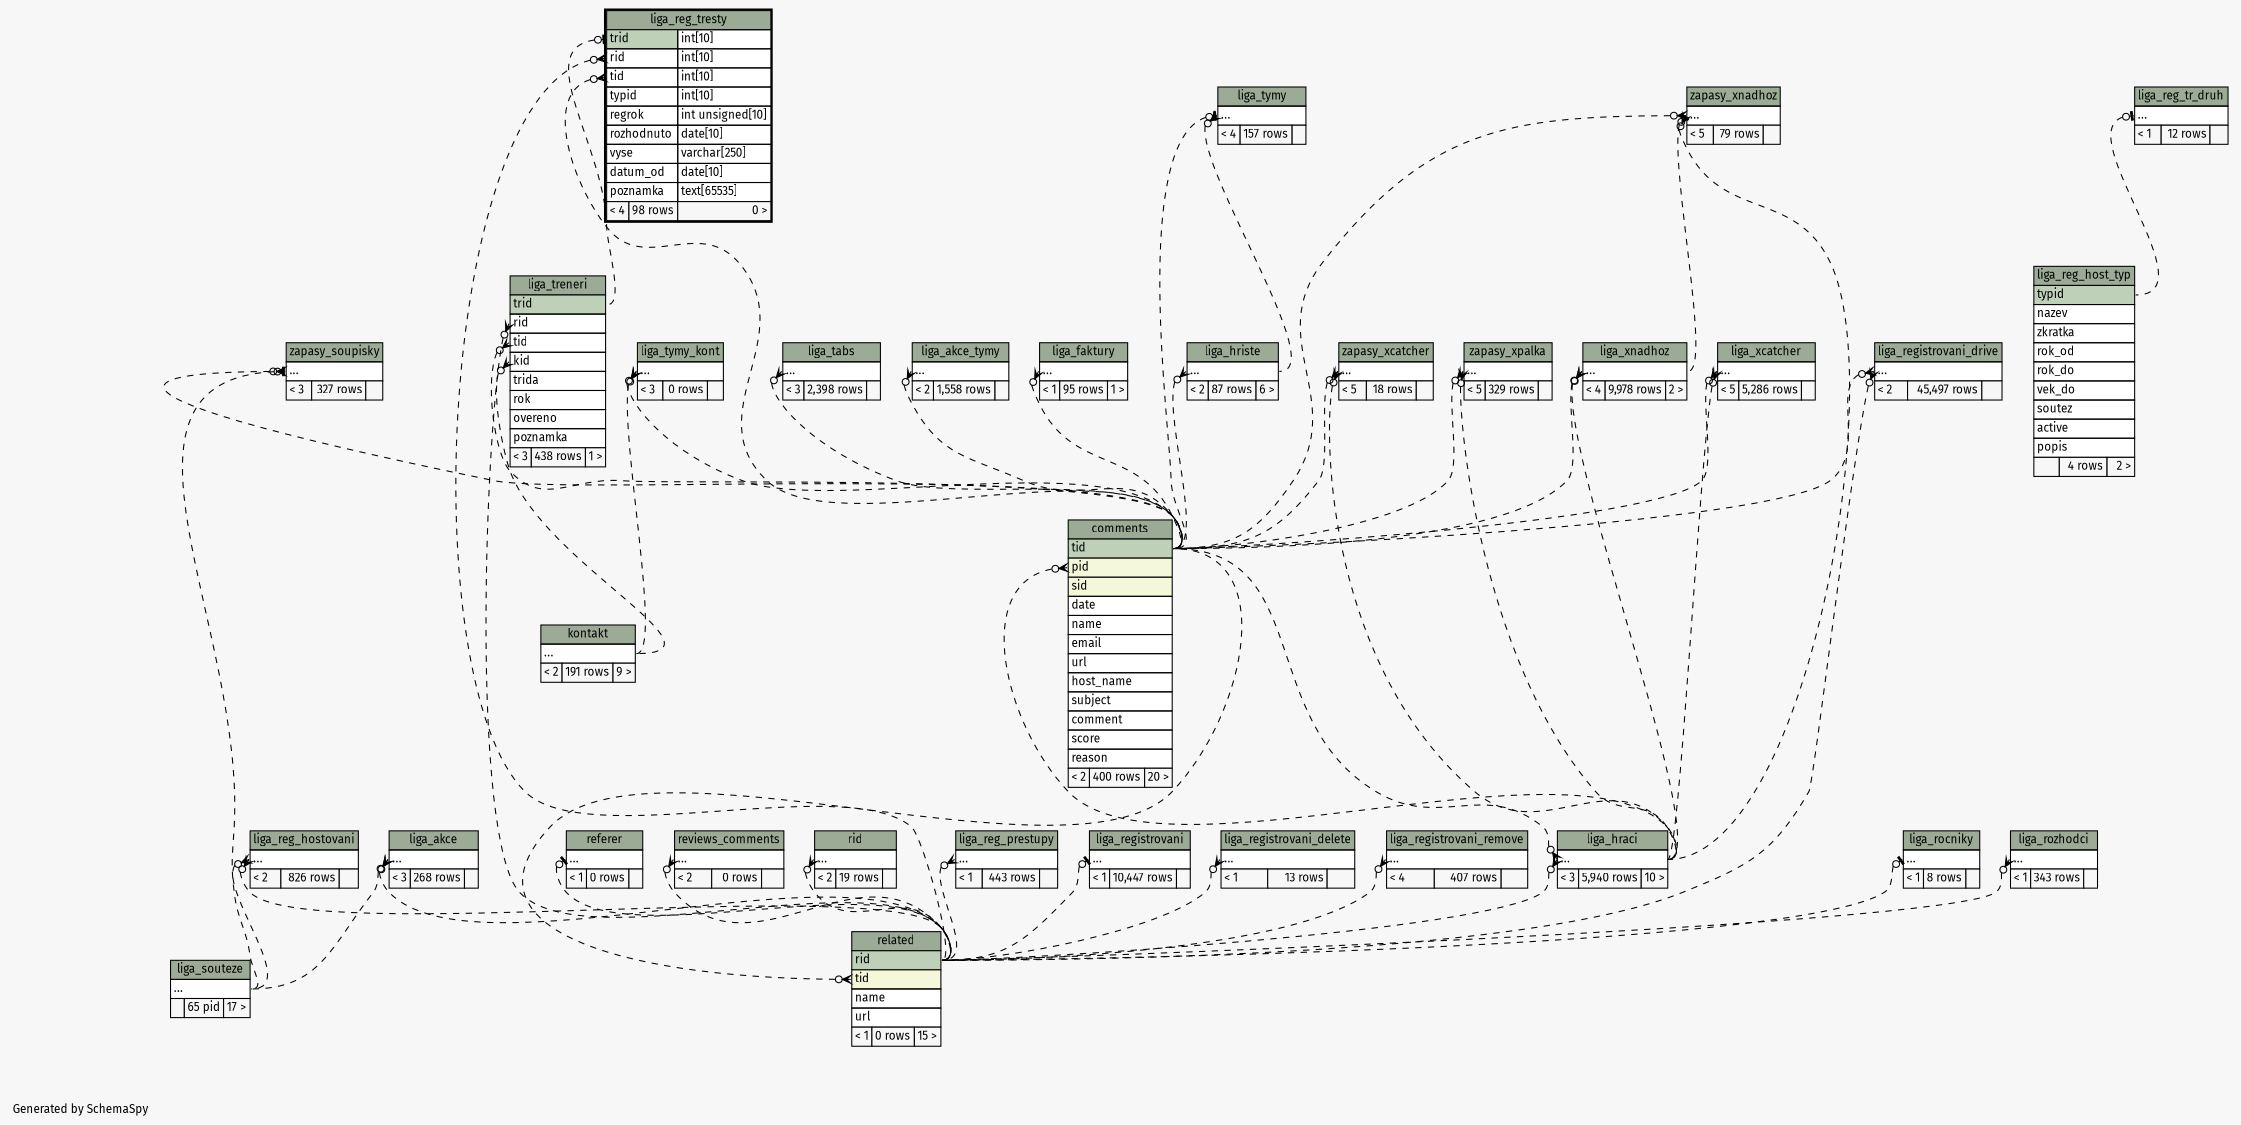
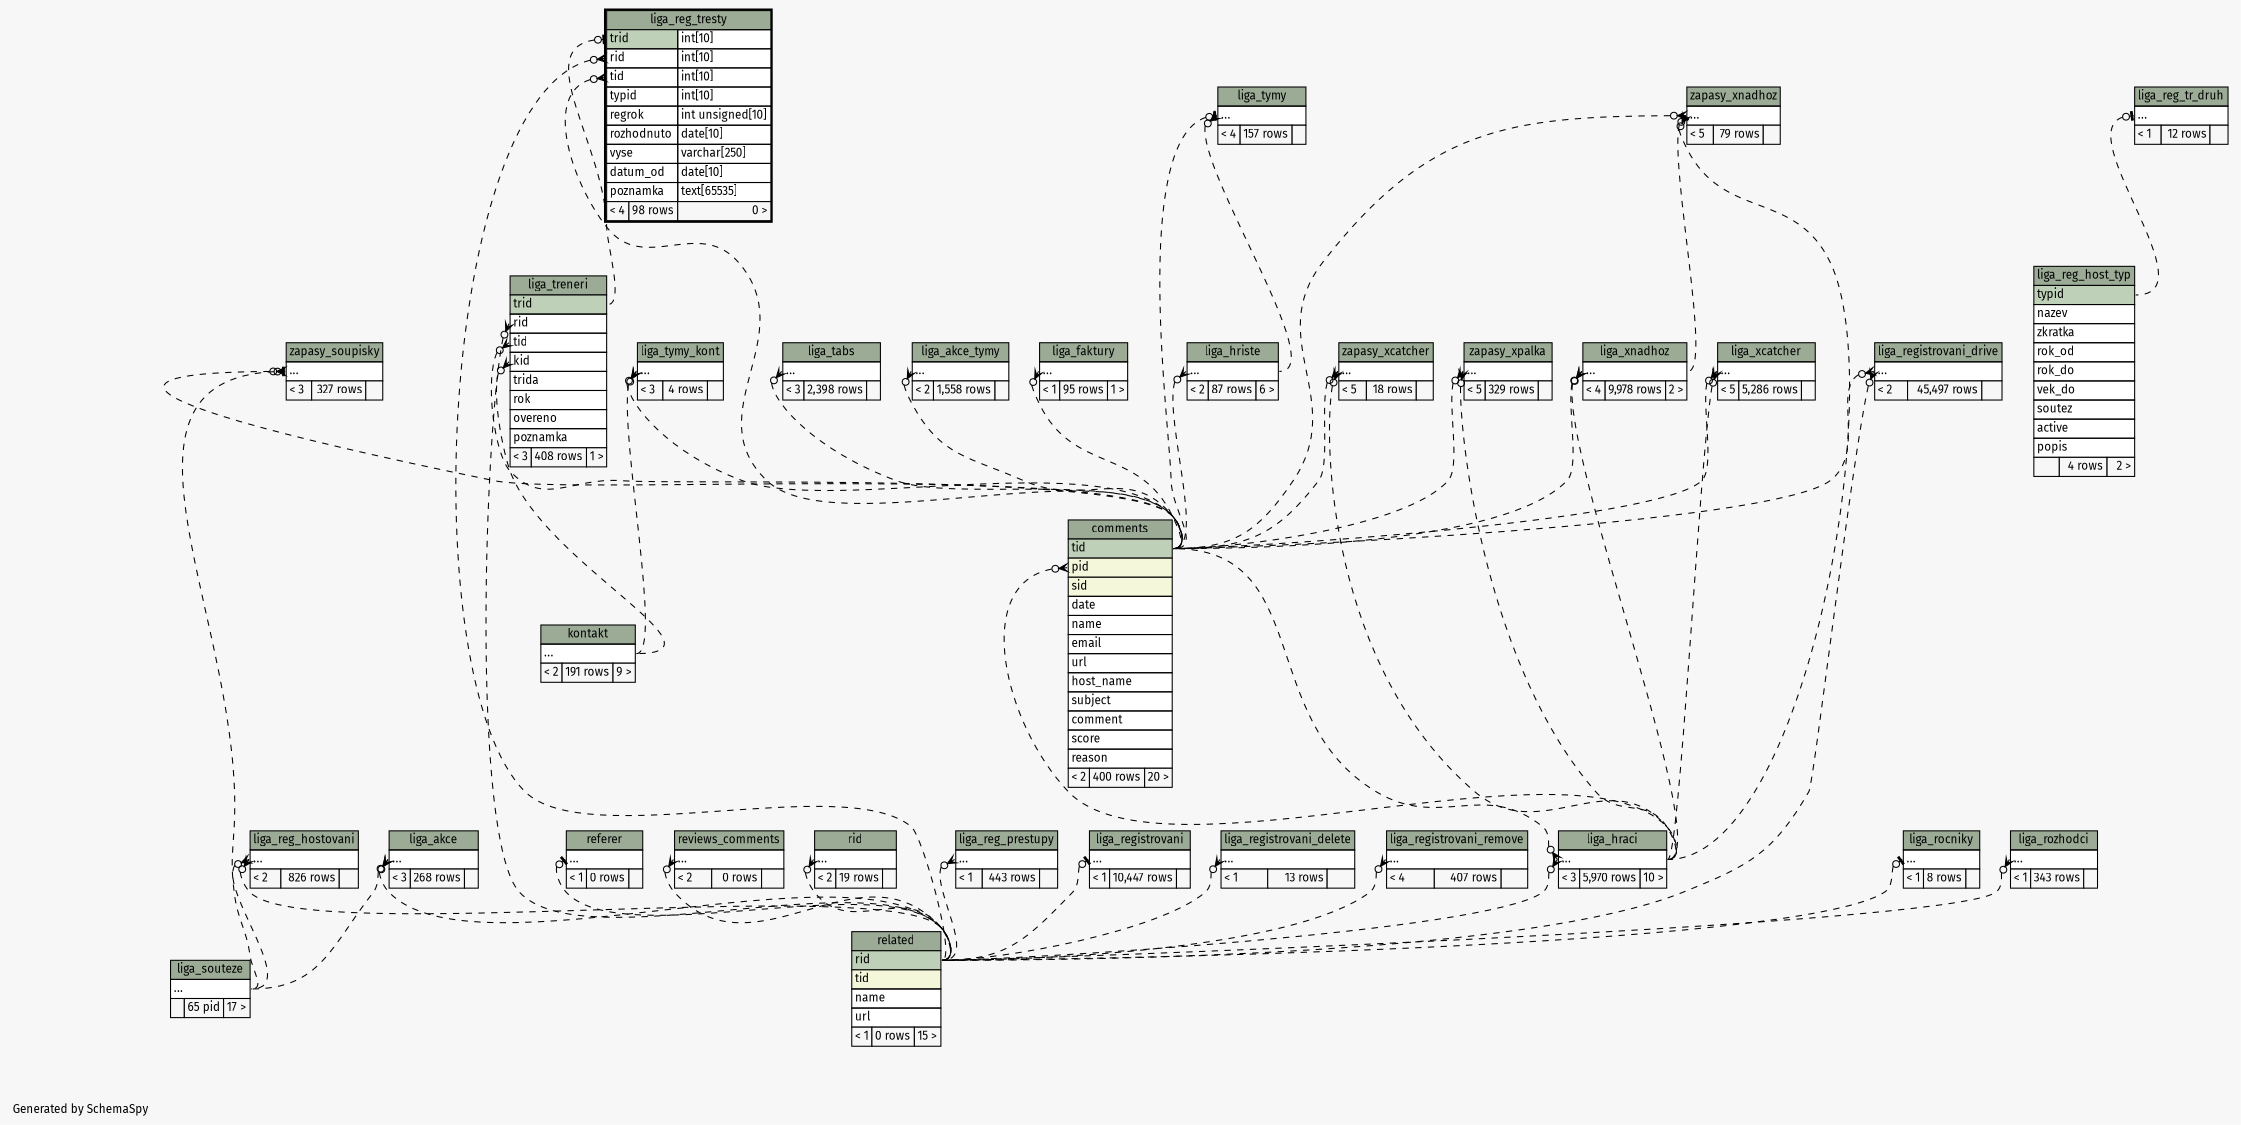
node "liga_tymy_kont": text "0 rows" -> "4 rows"
node "liga_treneri": text "438 rows" -> "408 rows"
edge "comments" -> "related": removed
node "liga_hraci": text "5,940 rows" -> "5,970 rows"
